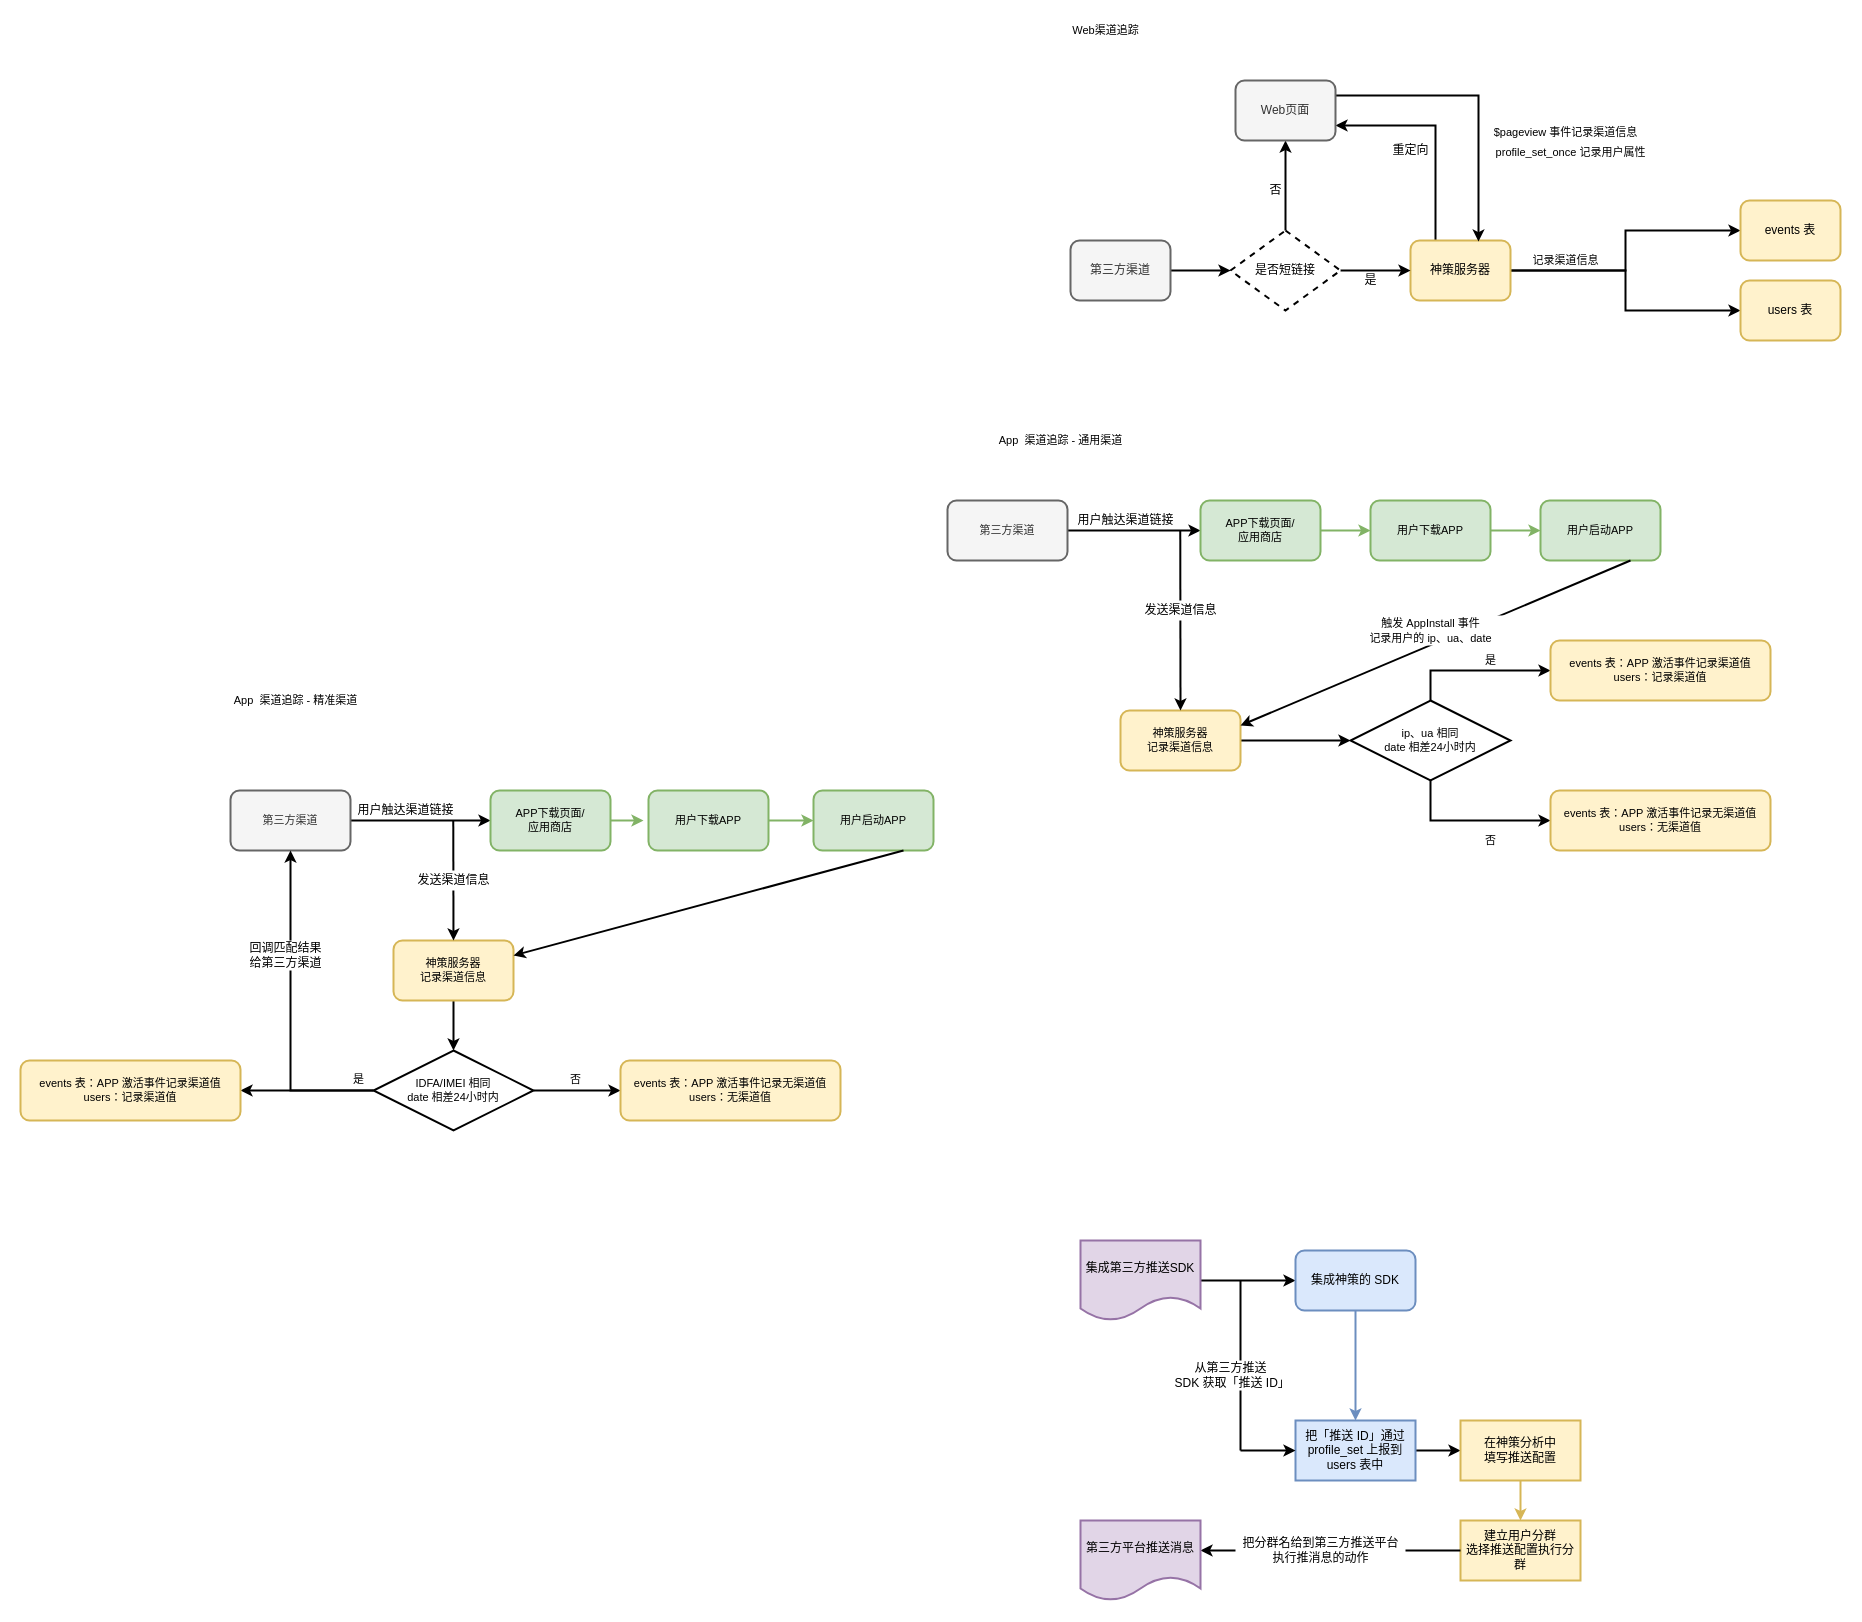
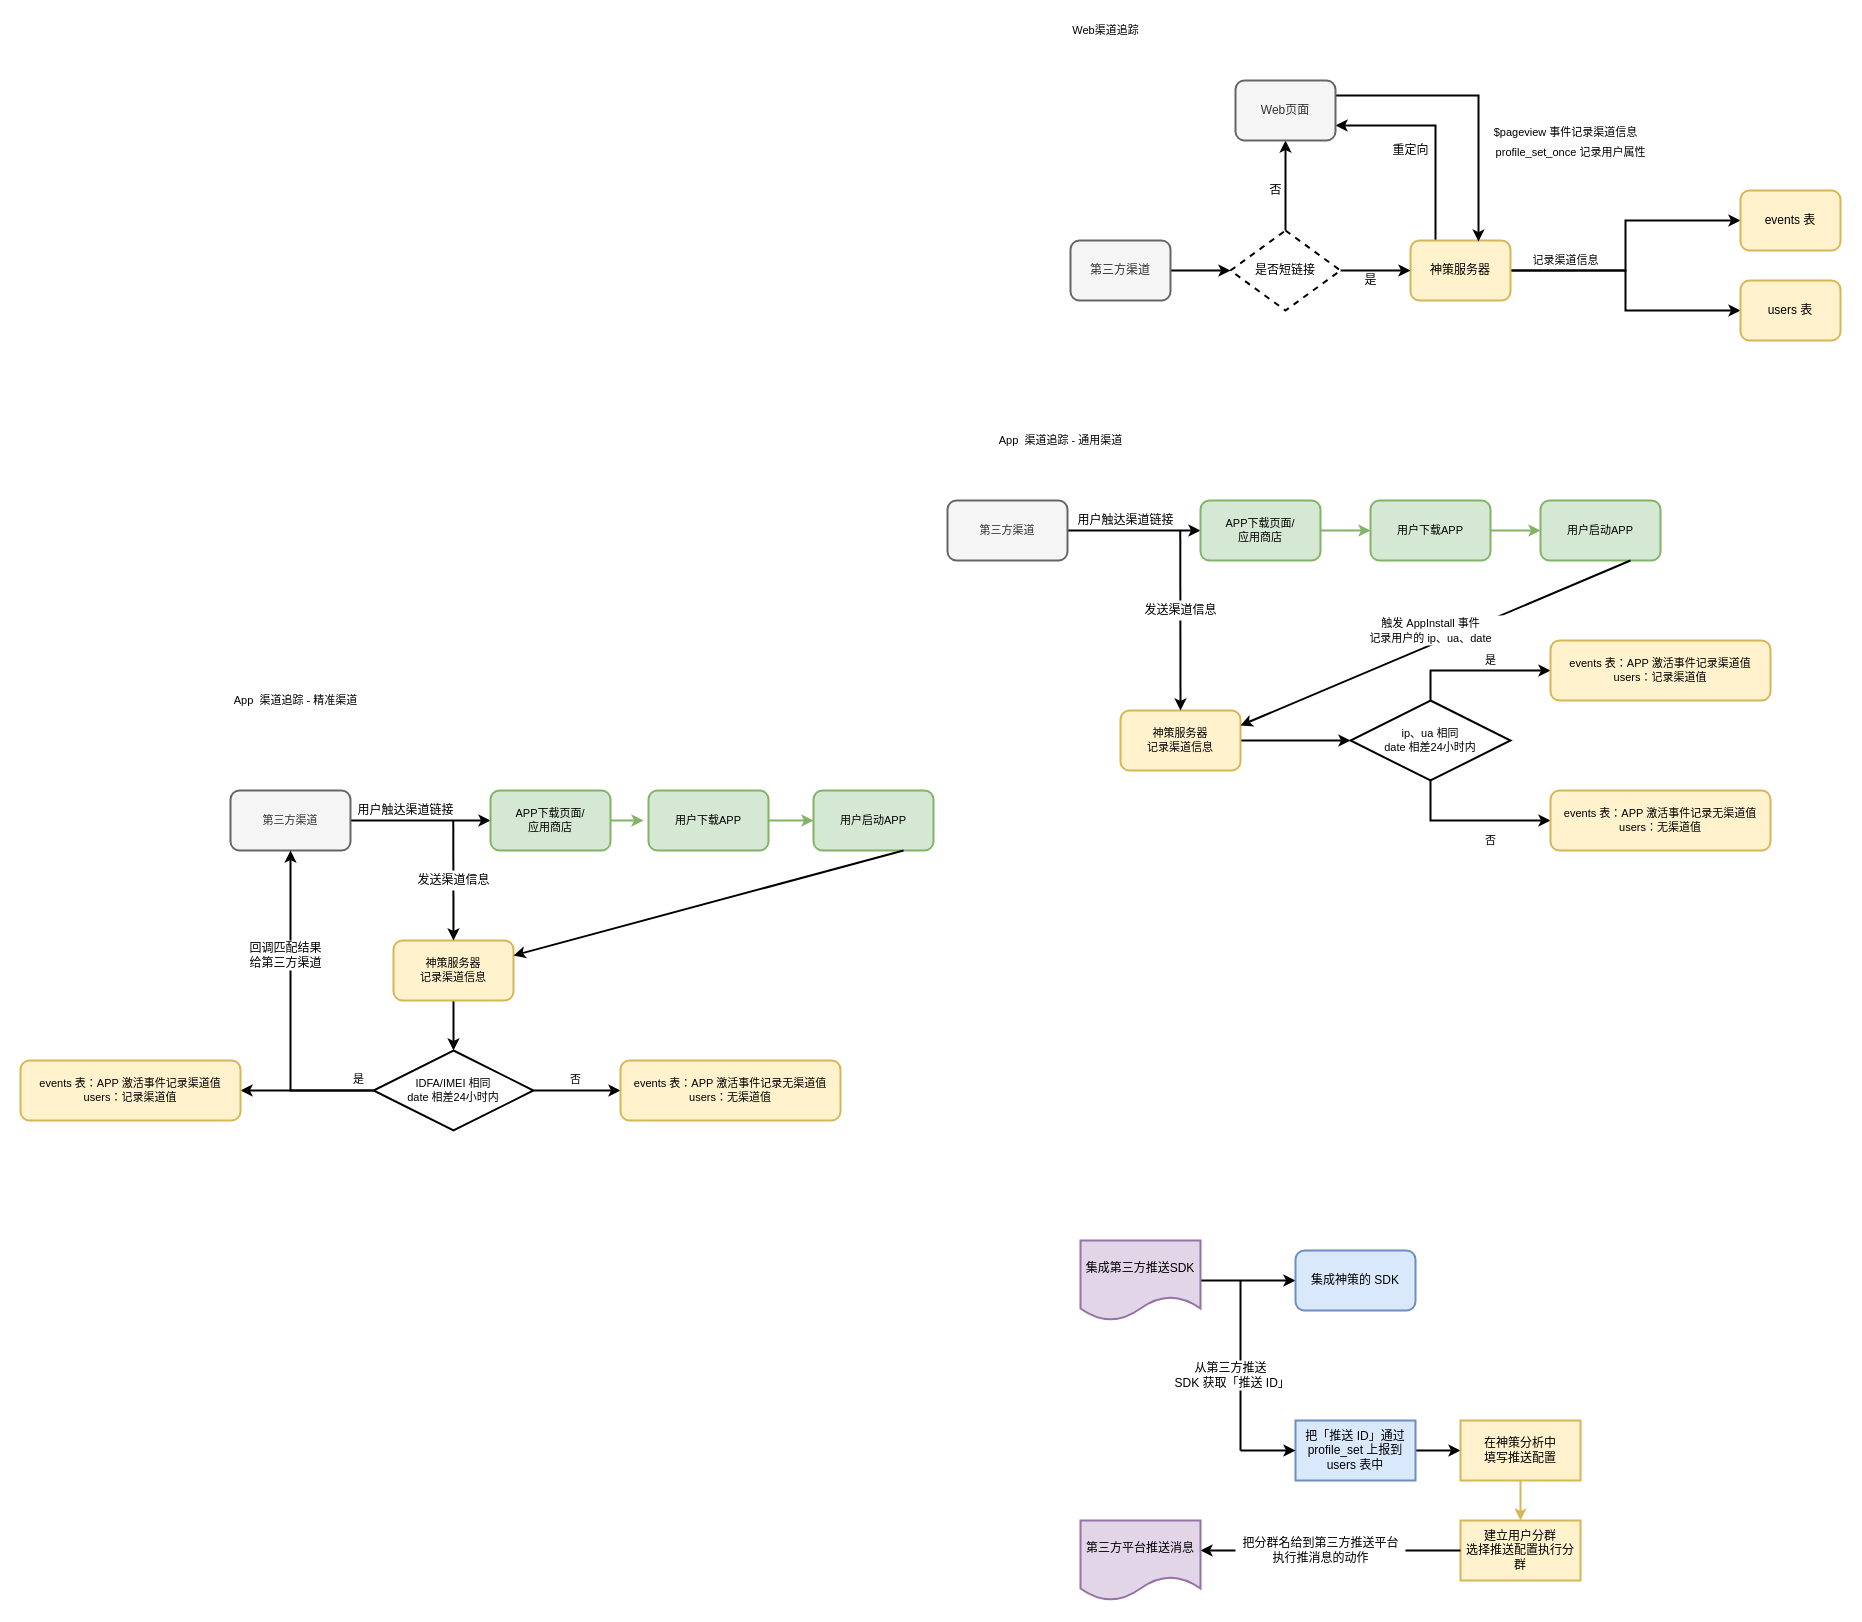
node "events 表": moved (1791, 231) -> (1791, 221)
edge "集成神策的 SDK" -> "把「推送 ID」通过profile_set 上报到 users 表中": removed
